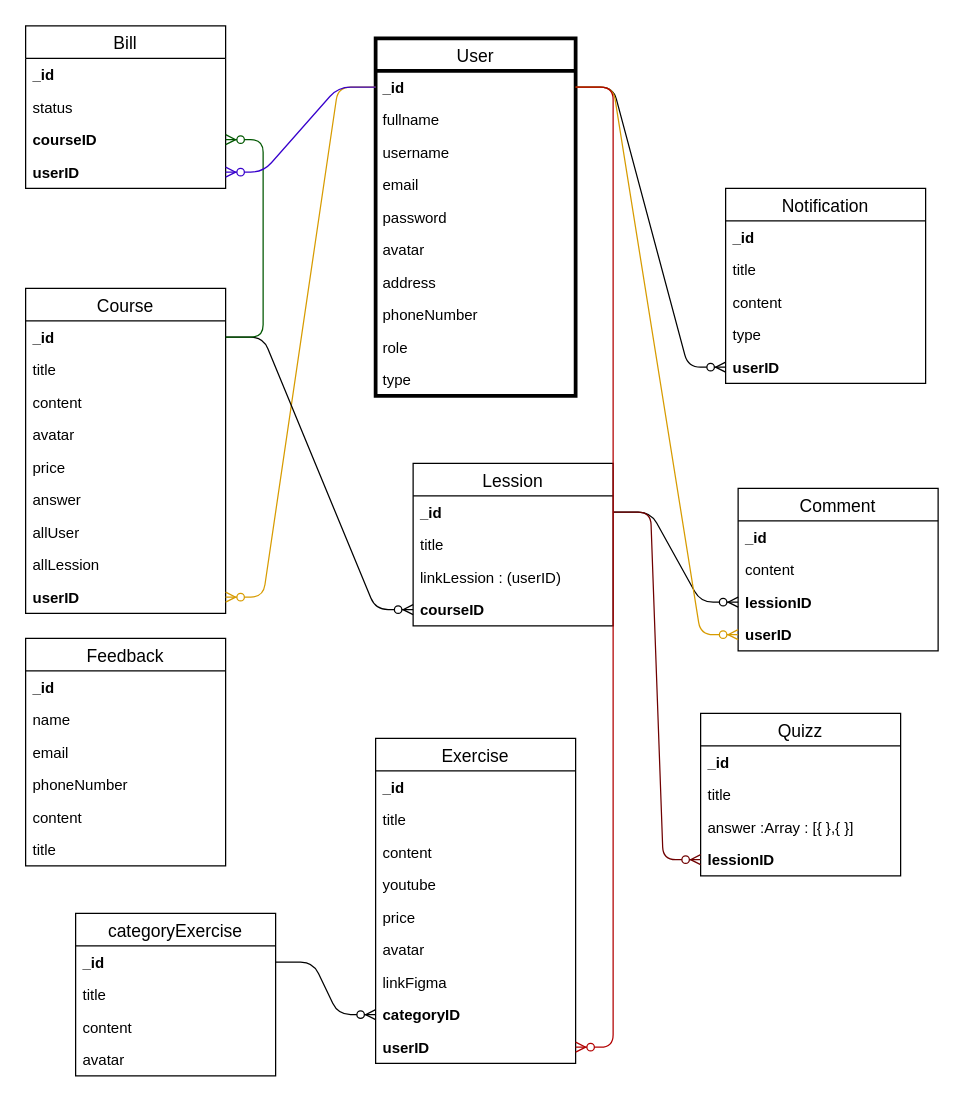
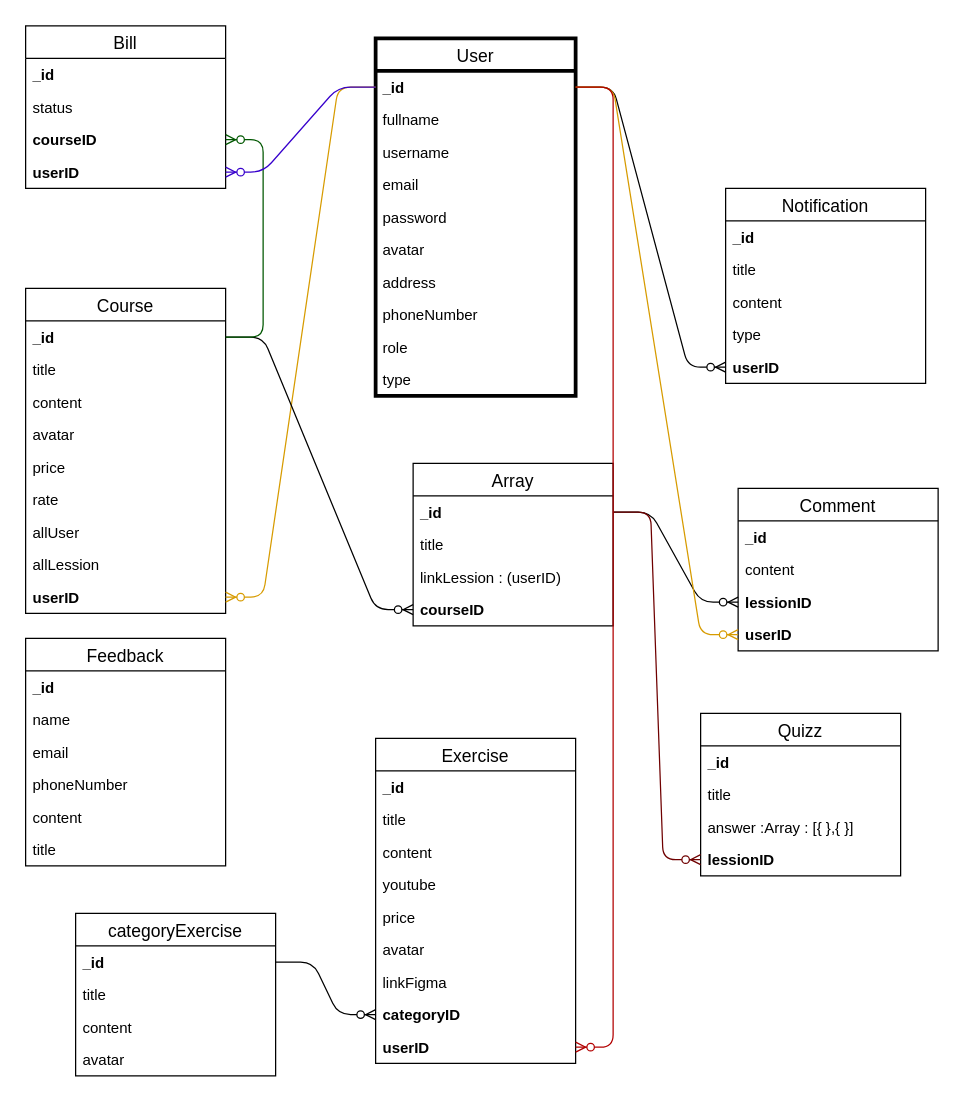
node "Lession": label "Lession" -> "Array"
node "answer": label "answer" -> "rate"
